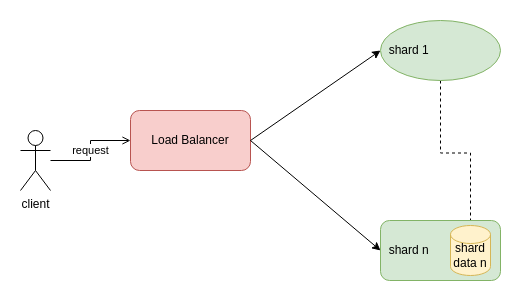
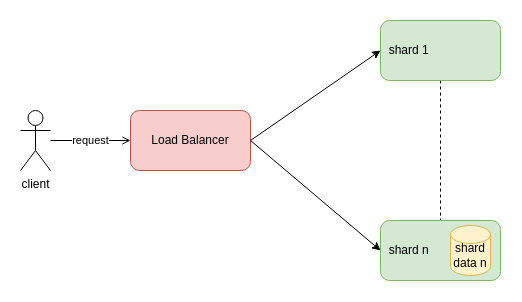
node "shard 1": shape ellipse -> rounded rectangle
node "client": moved (36, 161) -> (36, 141)
edge "shard 1" -- "shard data n": now "shard 1" -- "shard n"
